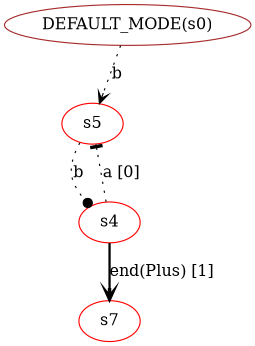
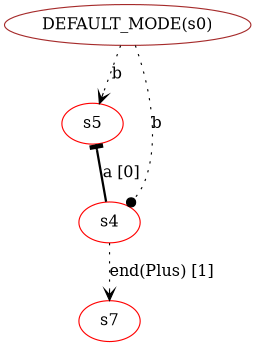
edge "s5" -> "s4": now "DEFAULT_MODE(s0)" -> "s4"
edge "s4" -> "s5": style dotted -> bold
edge "s4" -> "s7": style bold -> dotted
